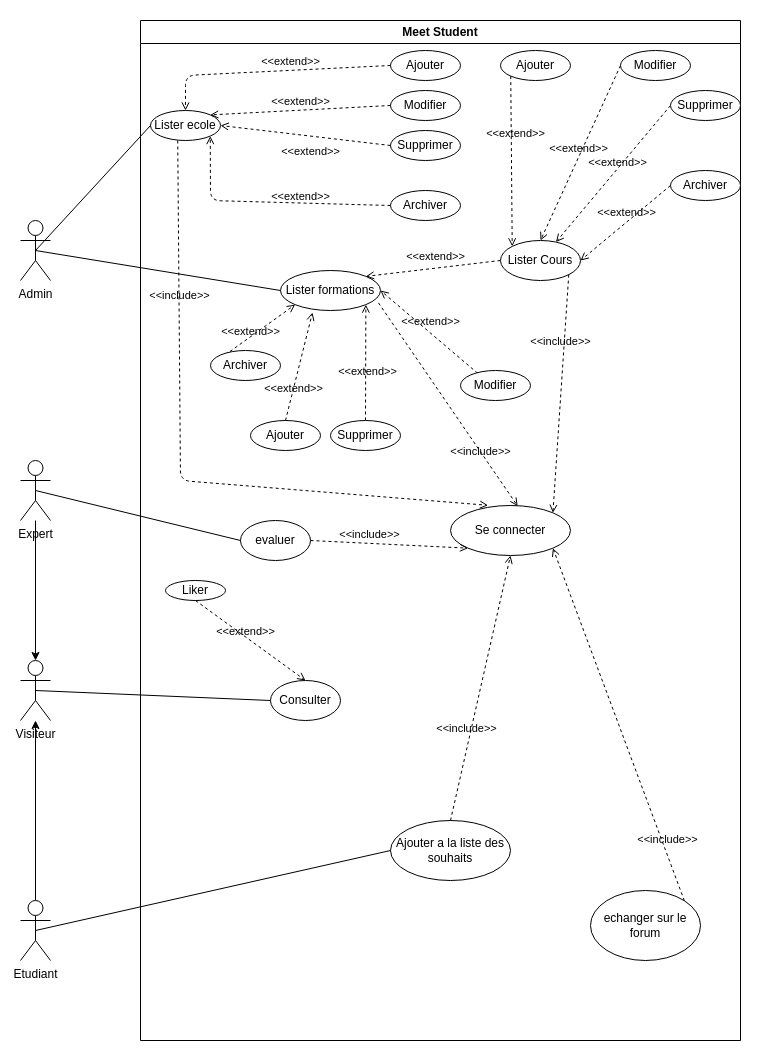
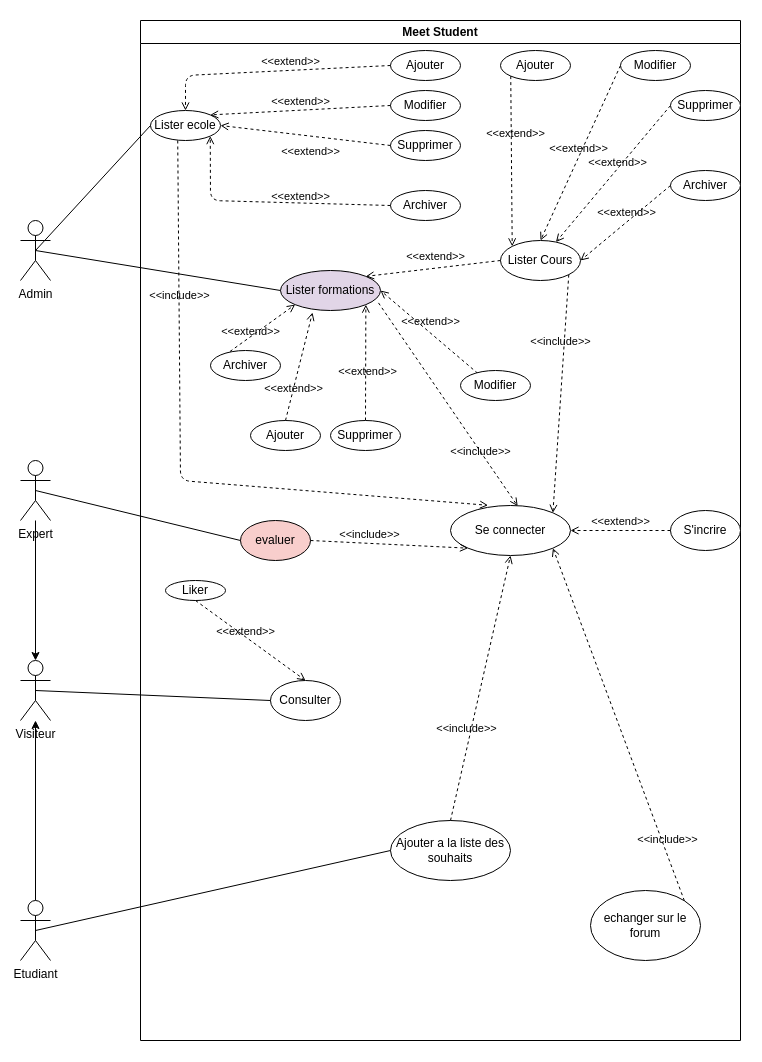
node "Lister formations": fillcolor #ffffff -> #e1d5e7
edge "S'incrire" -> "Se connecter": added, label "<<extend>>"
node "S'incrire": added
node "evaluer": fillcolor #ffffff -> #f8cecc
